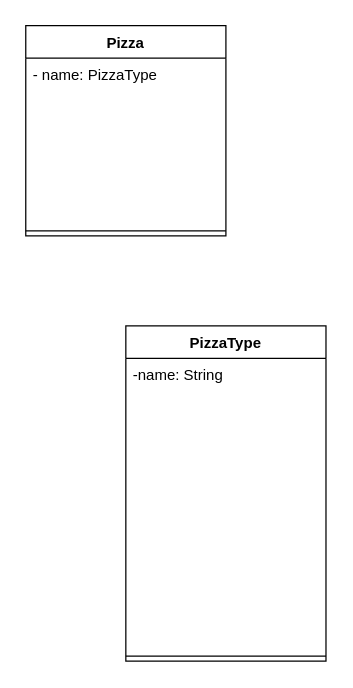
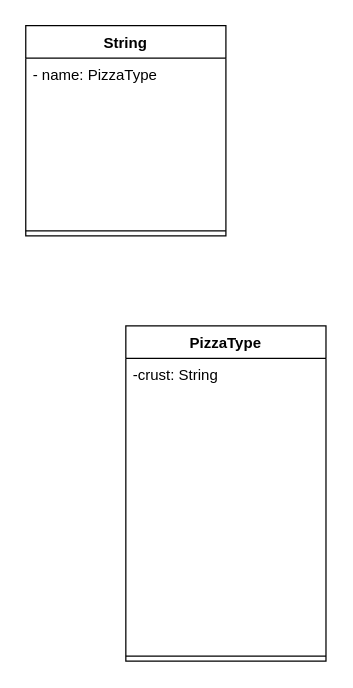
node "Pizza": label "Pizza" -> "String"
node "-name: String": label "-name: String" -> "-crust: String"
